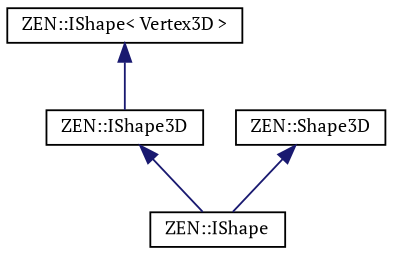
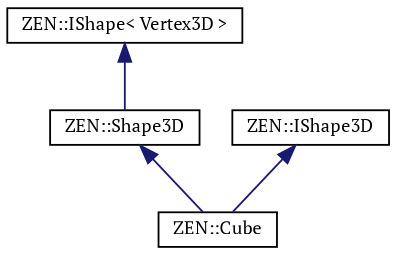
edge "ZEN::IShape3D" -> "ZEN::IShape< Vertex3D >": now "ZEN::Shape3D" -> "ZEN::IShape< Vertex3D >"
node "ZEN::IShape": label "ZEN::IShape" -> "ZEN::Cube"
